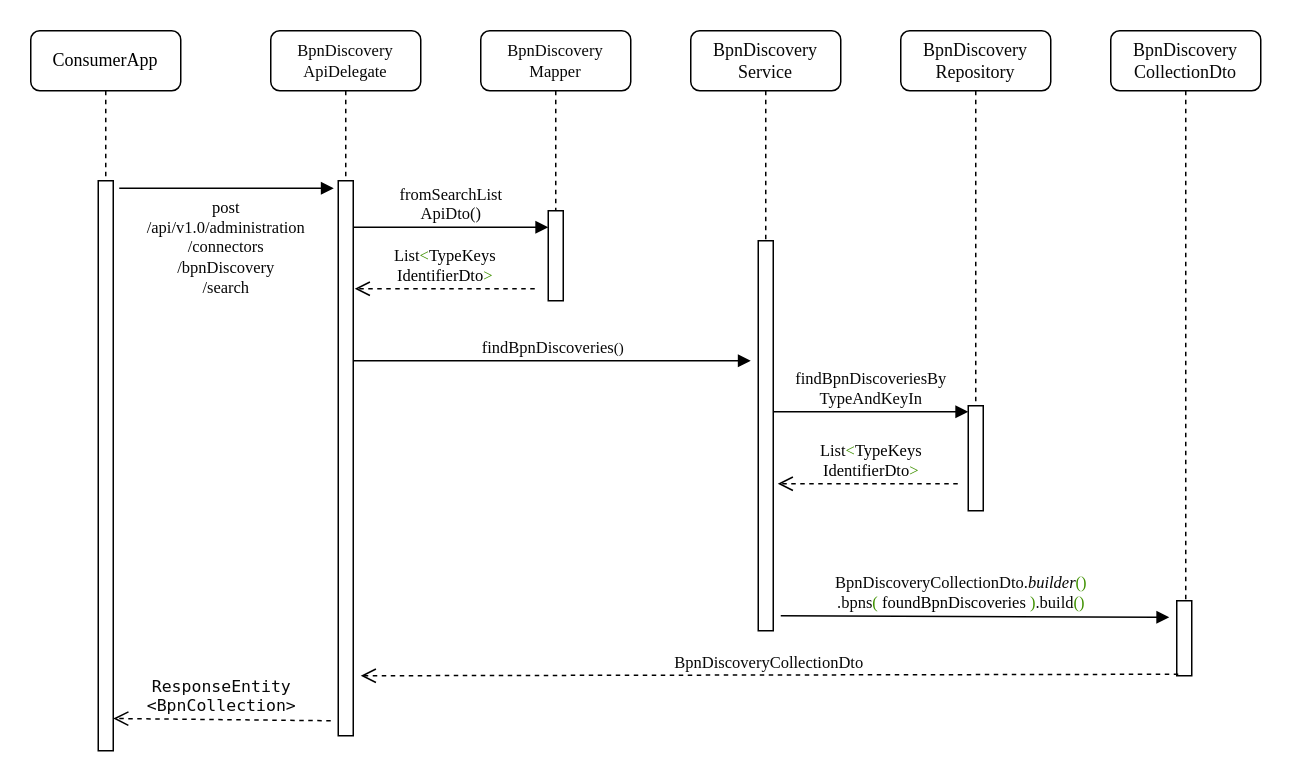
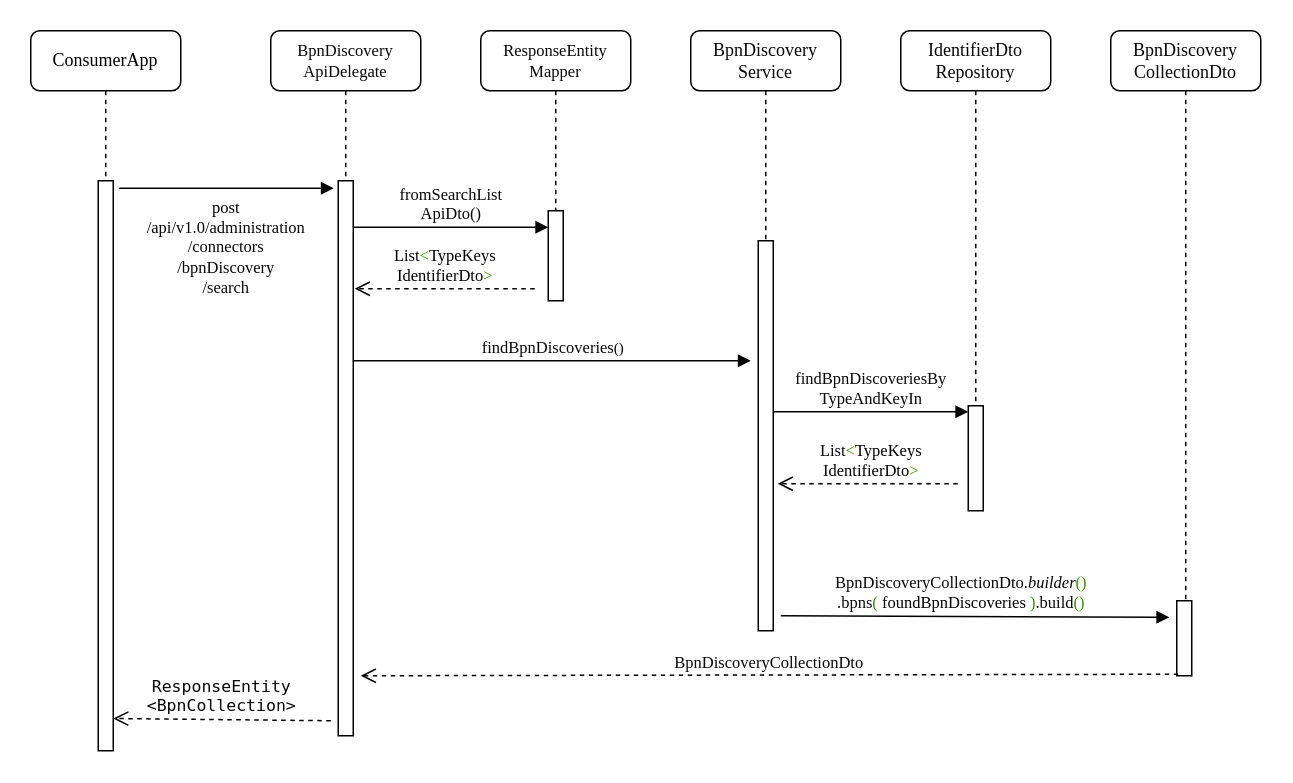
node "BpnDiscovery Mapper": label "BpnDiscovery Mapper" -> "ResponseEntity Mapper"
node "BpnDiscovery Repository": label "BpnDiscovery Repository" -> "IdentifierDto Repository"
